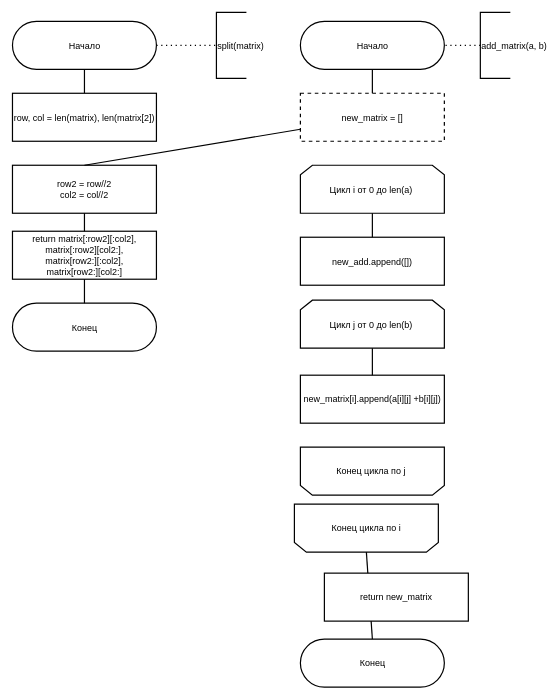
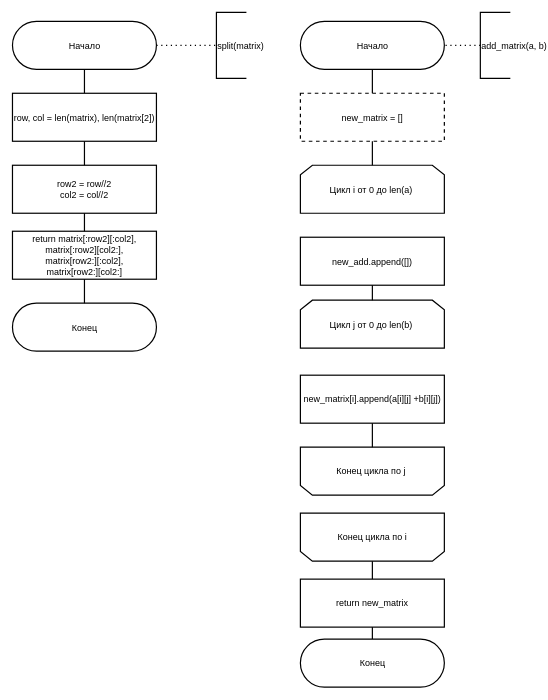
edge "new_matrix = []" -- "row2 = row//2 col2 = col//2": now "row, col = len(matrix), len(matrix[2])" -- "row2 = row//2 col2 = col//2"
edge "new_matrix = []" -- "Цикл i от 0 до len(a)": added
edge "Цикл i от 0 до len(a)" -- "new_add.append([])": removed
edge "new_add.append([])" -- "Цикл j от 0 до len(b)": added
edge "Цикл j от 0 до len(b)" -- "new_matrix[i].append(a[i][j] +b[i][j])": removed
edge "new_matrix[i].append(a[i][j] +b[i][j])" -- "Конец цикла по j": added
node "Конец цикла по i": moved (366, 528) -> (372, 537)
node "return new_matrix": moved (396, 597) -> (372, 603)
